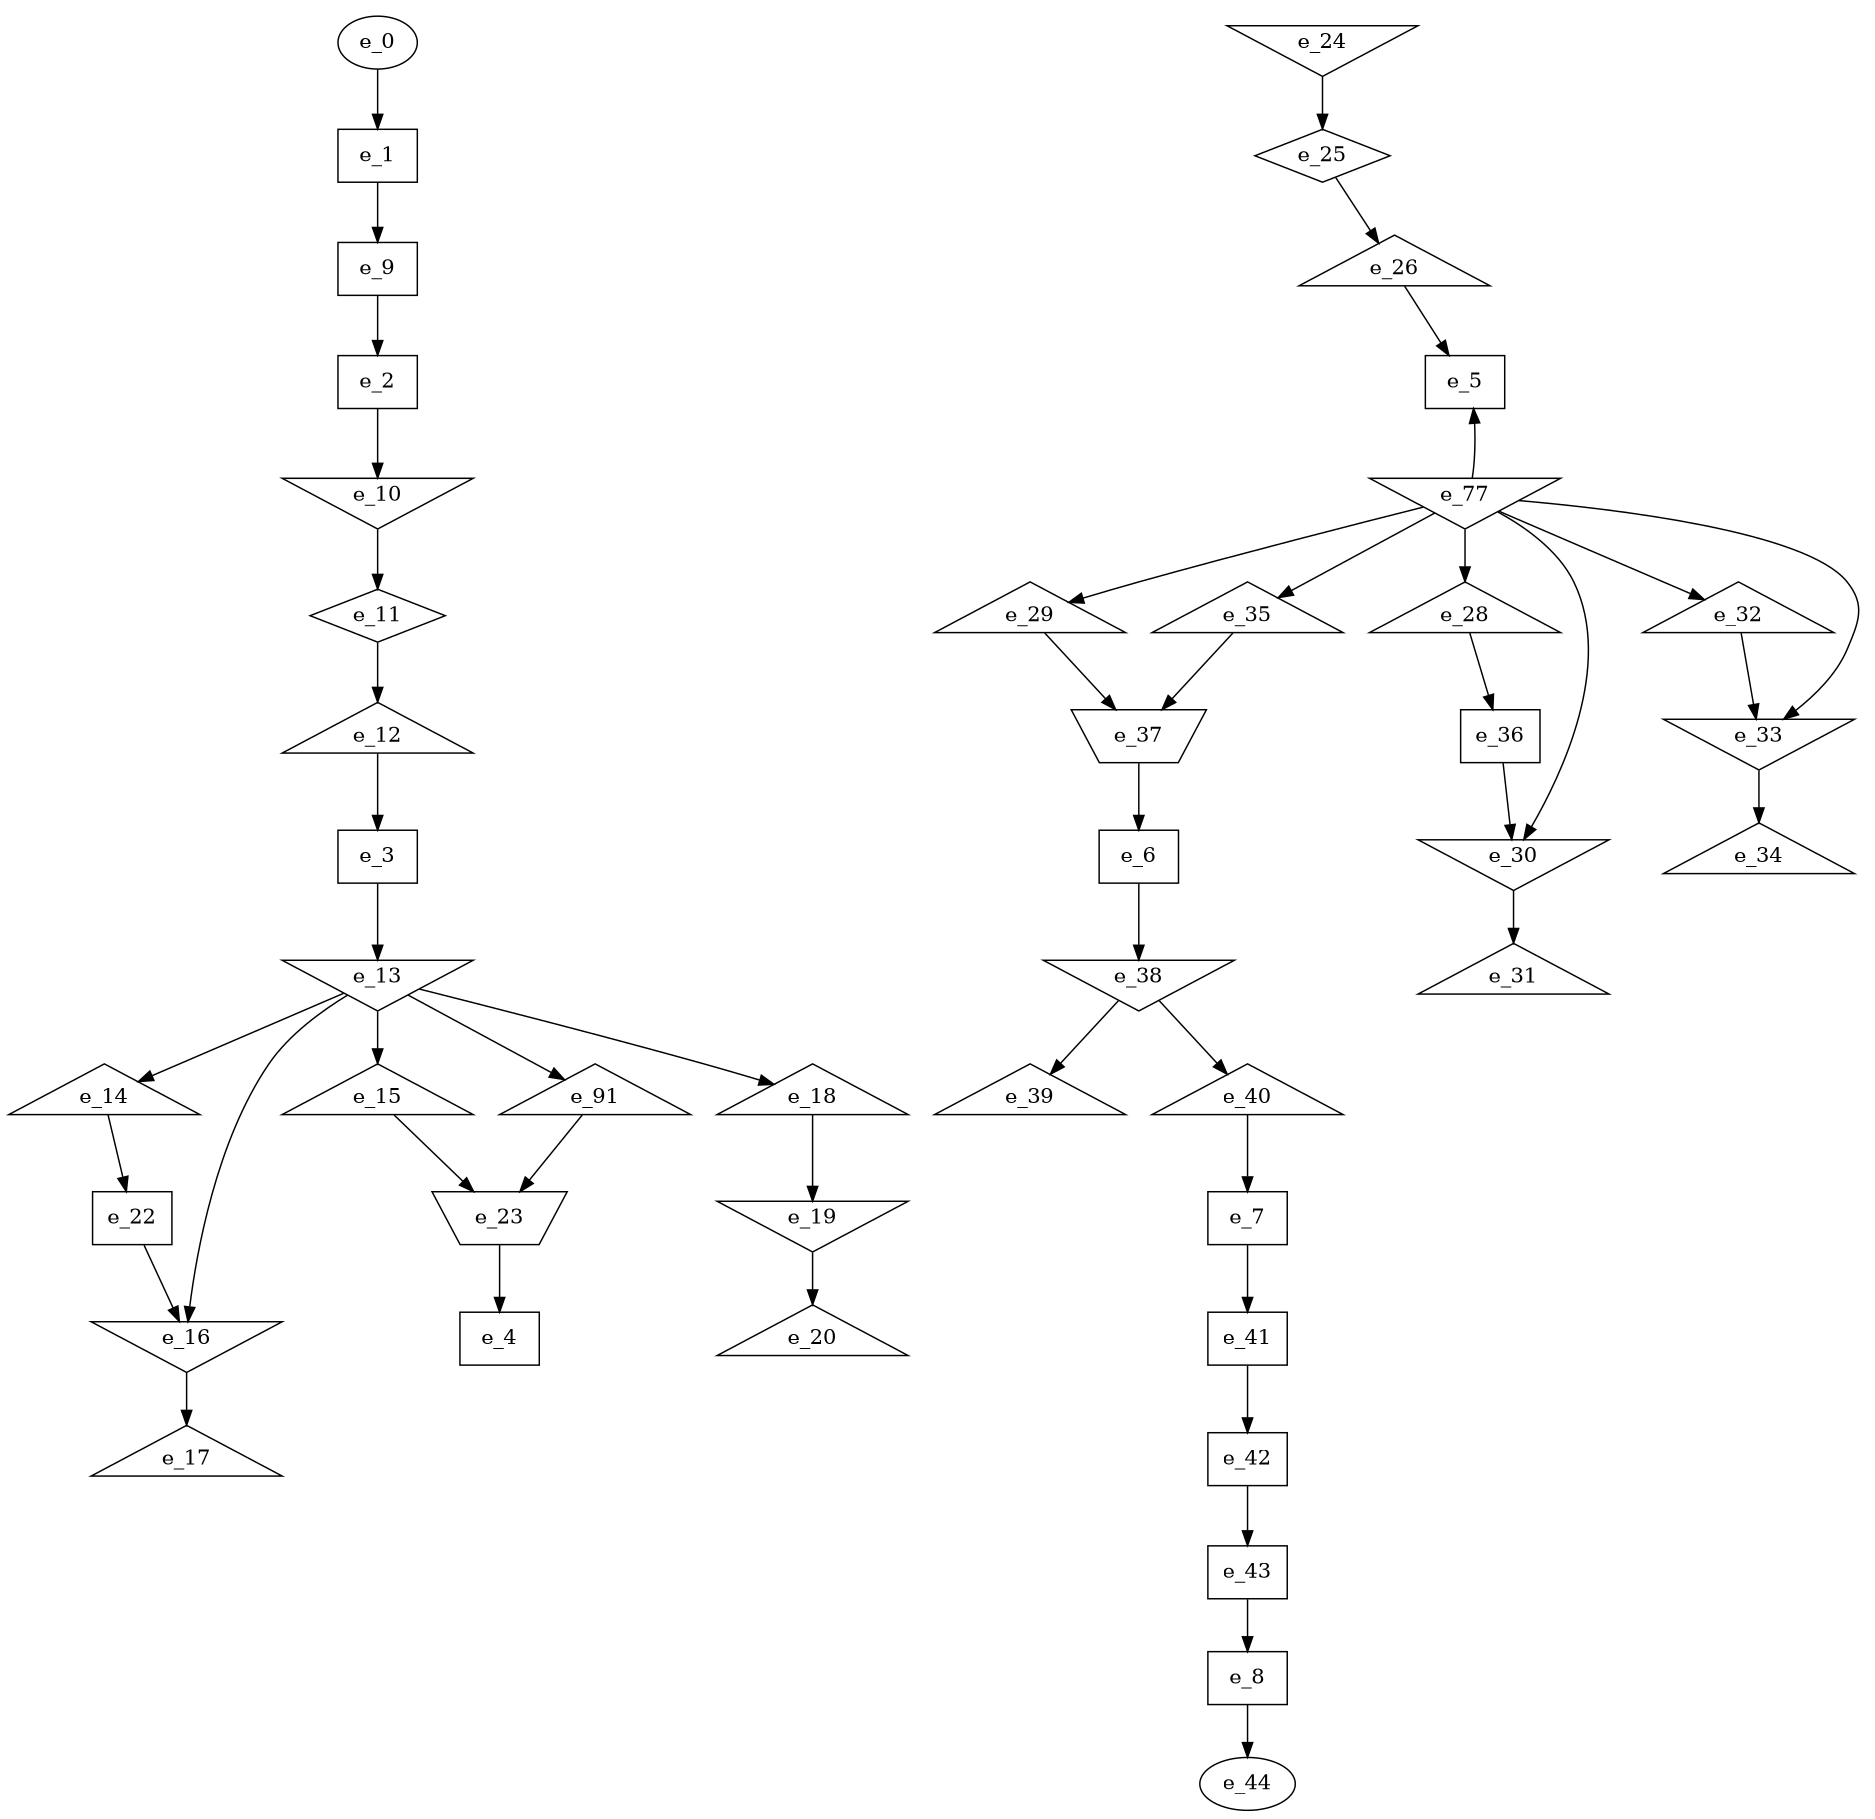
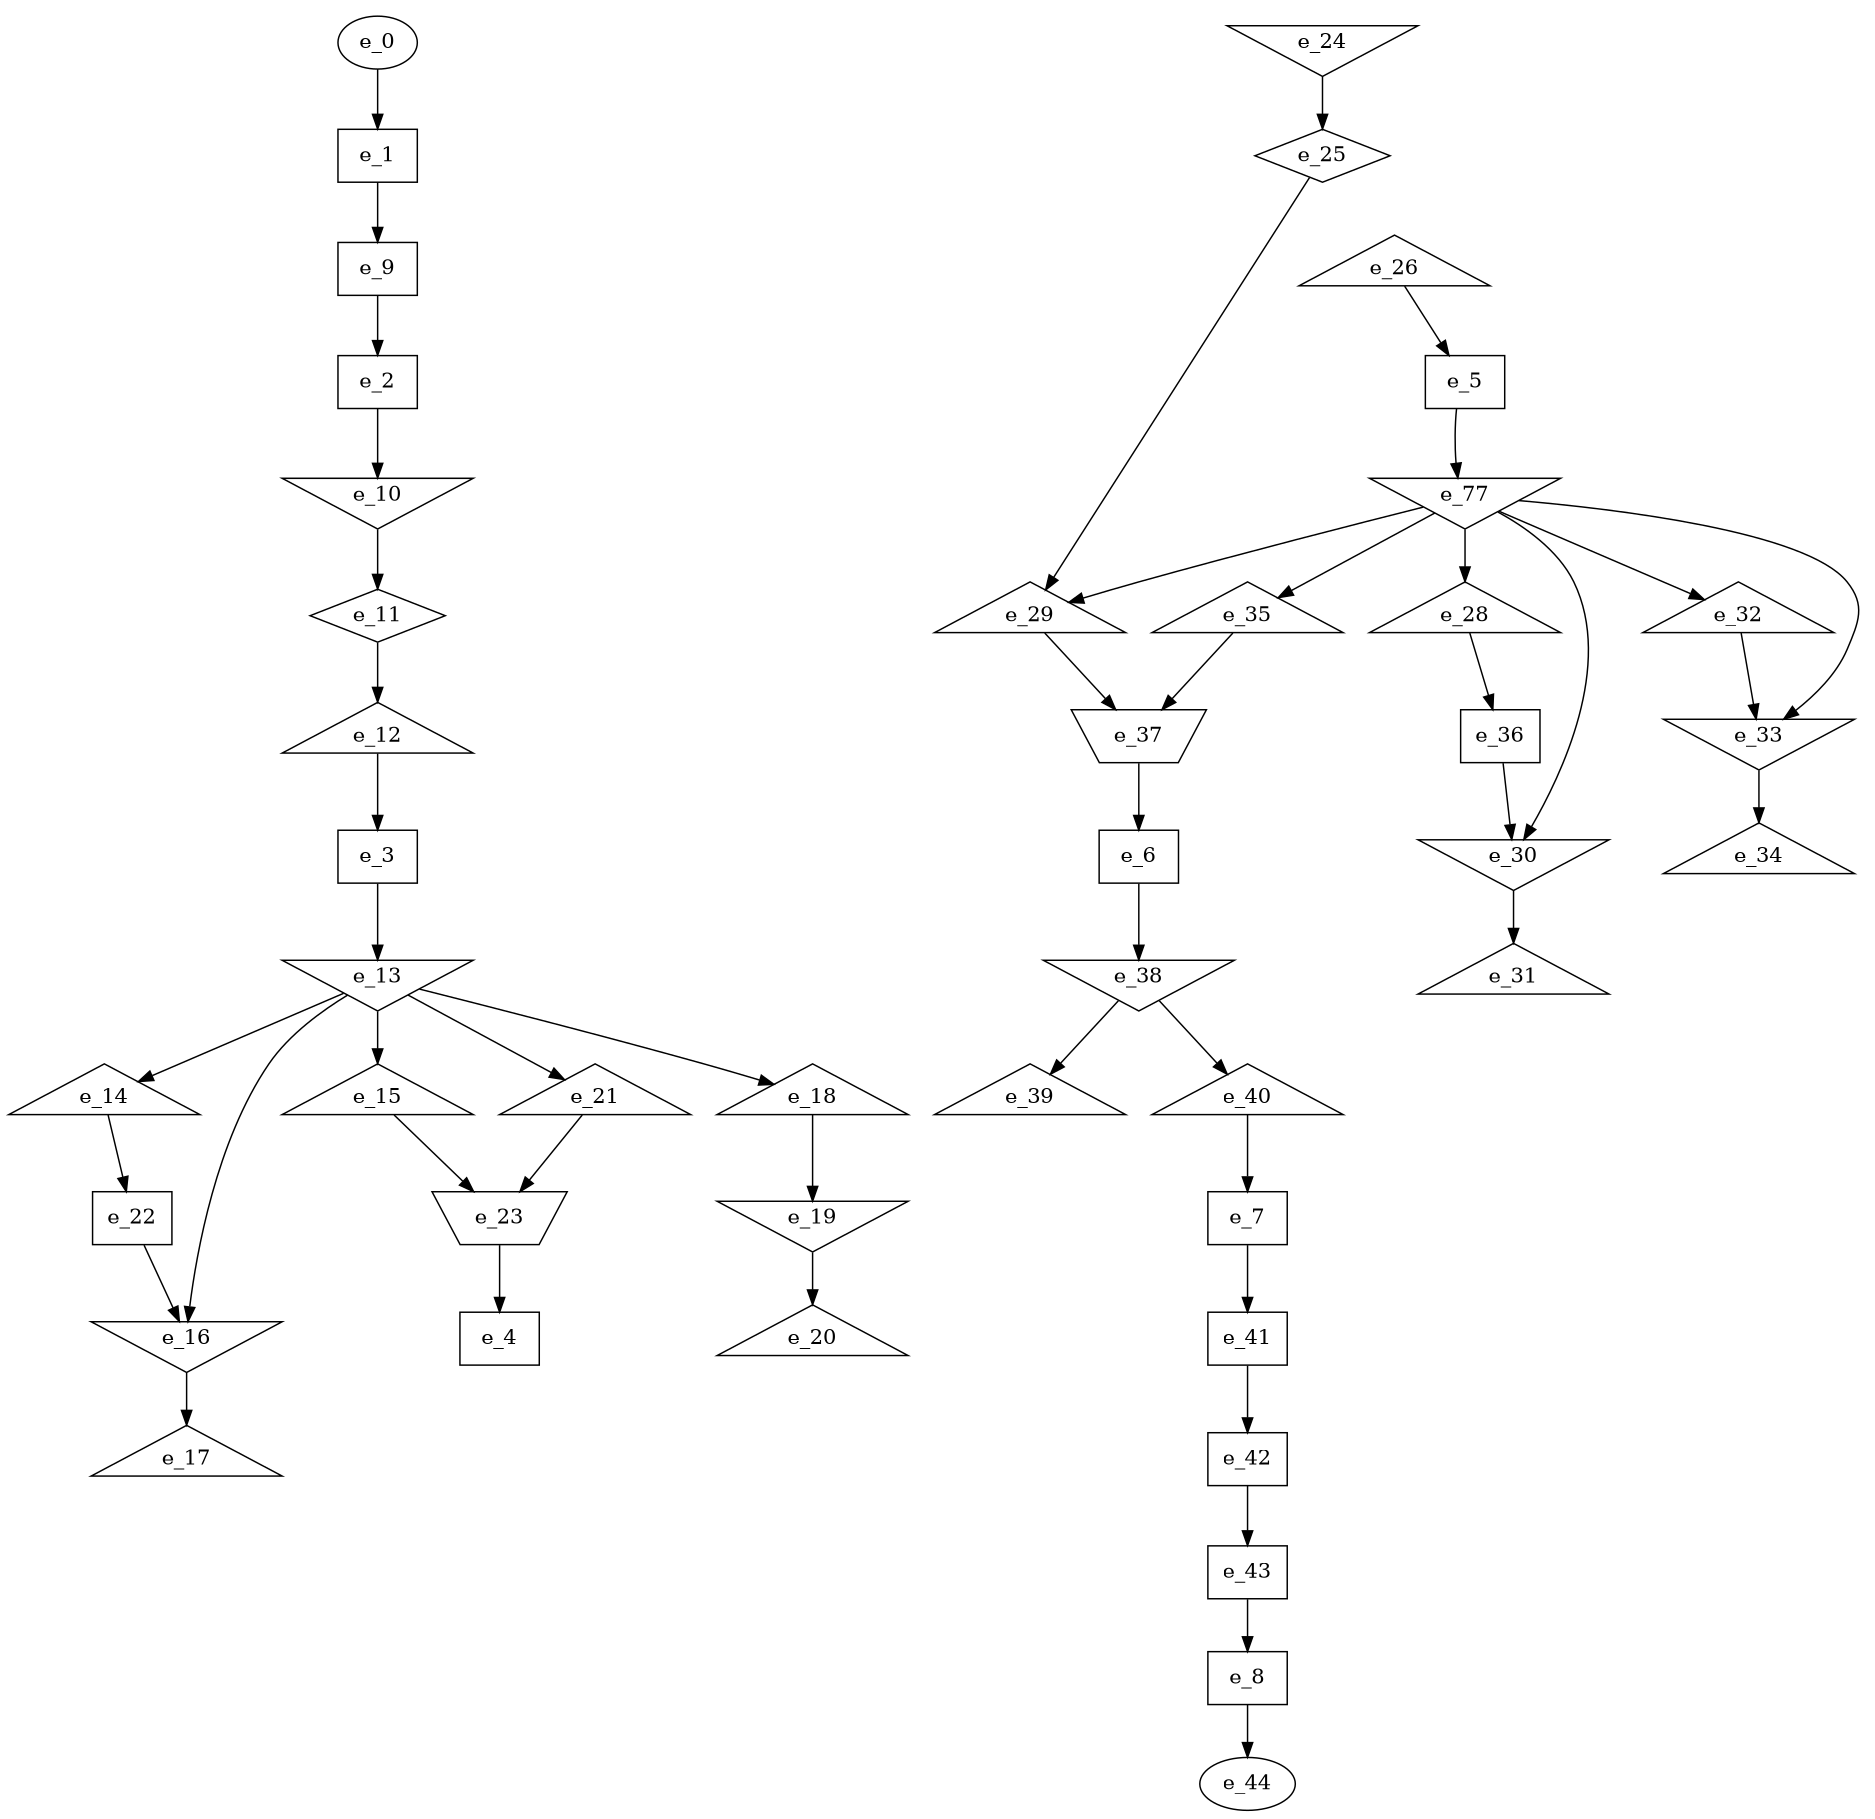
edge "e_25" -> "e_26": now "e_25" -> "e_29"
edge "e_77" -> "e_5": reversed
node "e_91": label "e_91" -> "e_21"
